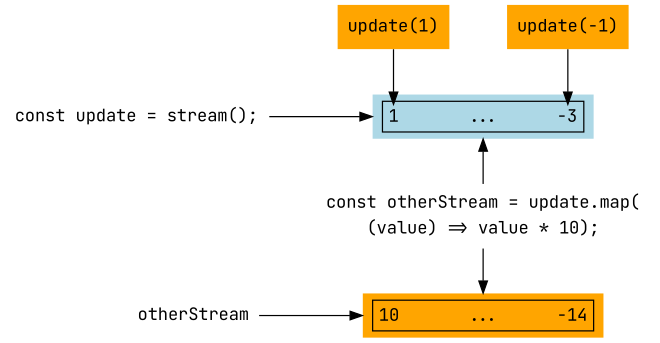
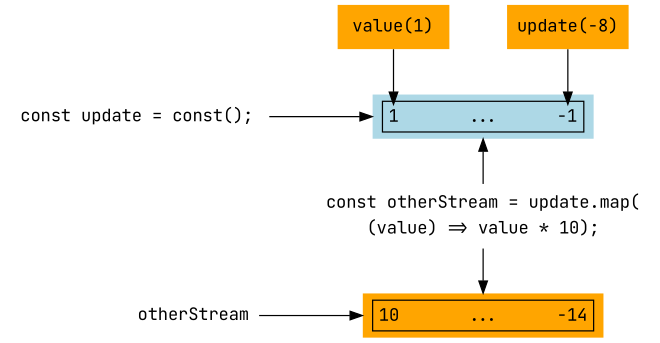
node "update(1)": label "update(1)" -> "value(1)"
node "update(-1)": label "update(-1)" -> "update(-8)"
node "const update = stream();": label "const update = stream();" -> "const update = const();"
node "1": text "-3" -> "-1"
